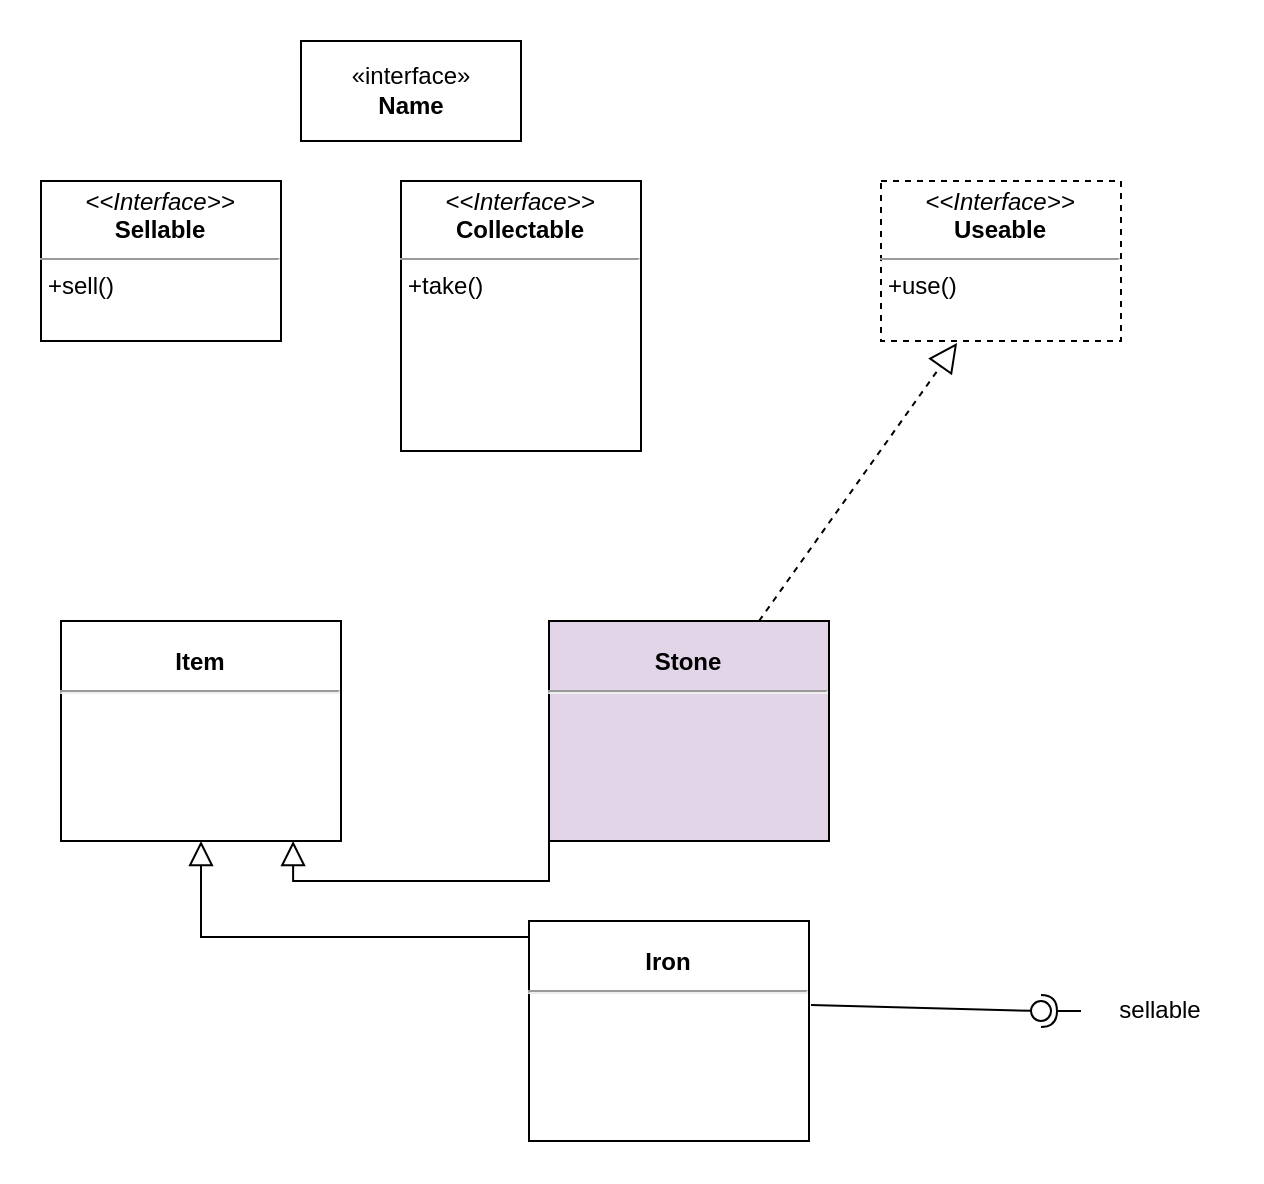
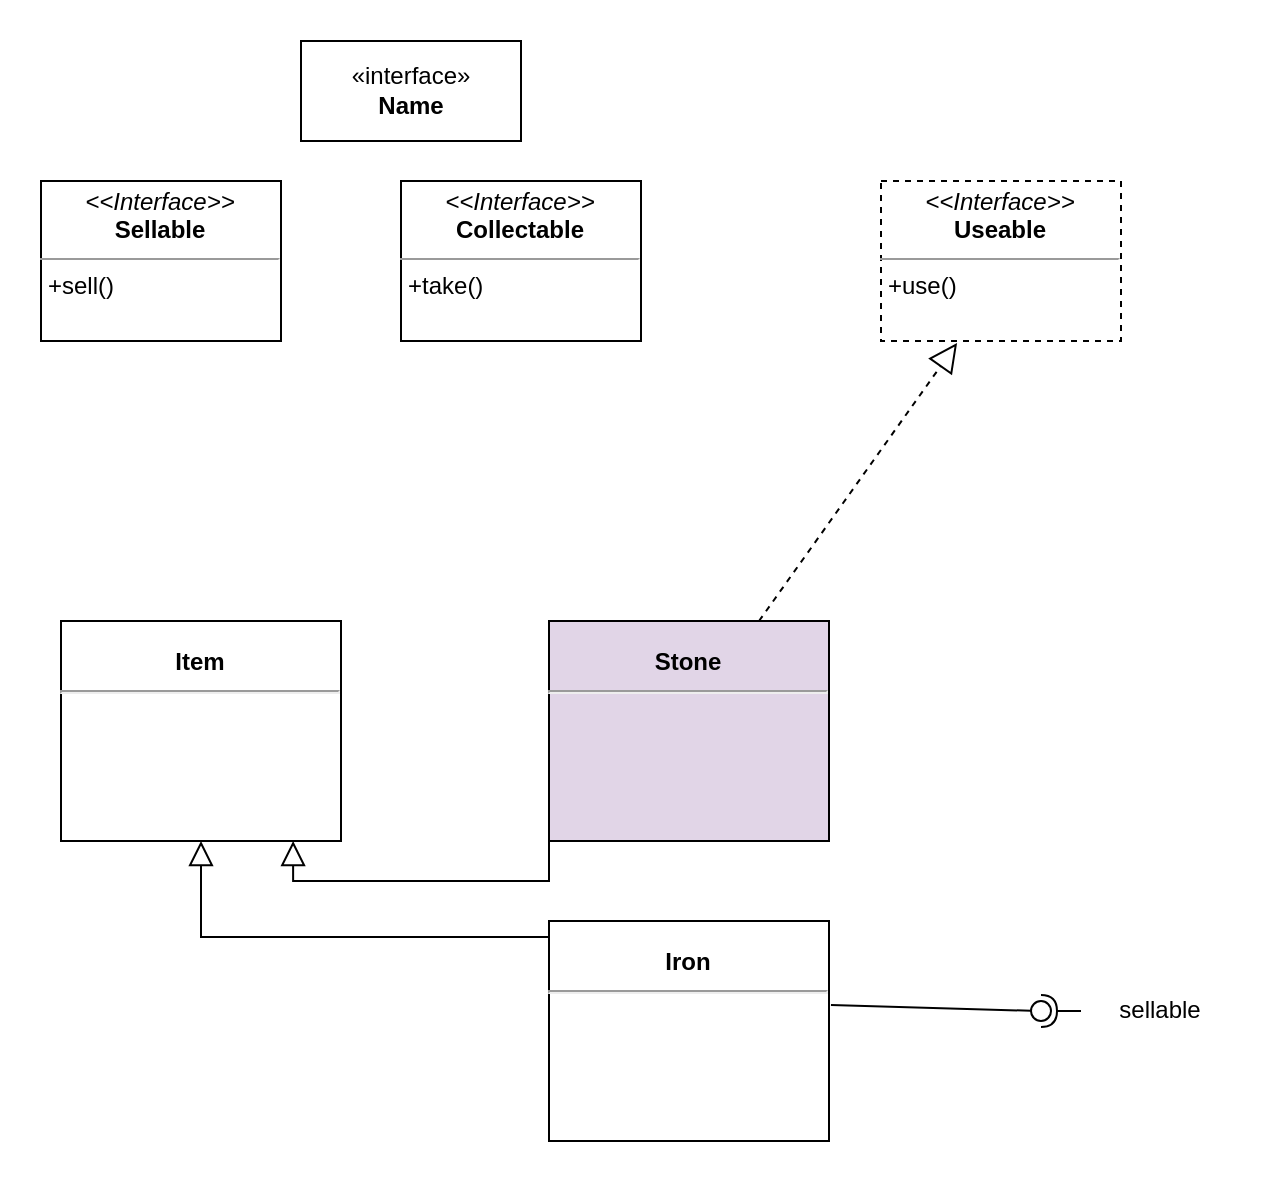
node "<<Interface>> Collectable +take()": size 240x270 -> 240x160
node "Iron": moved (669, 1031) -> (689, 1031)
